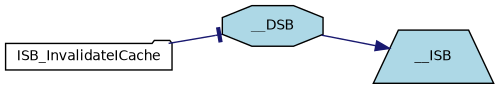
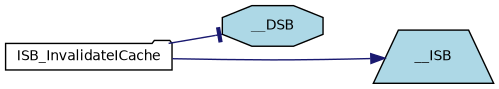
edge "__DSB" -> "__ISB": now "ISB_InvalidateICache" -> "__ISB"
